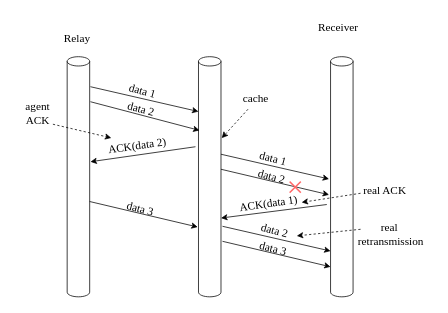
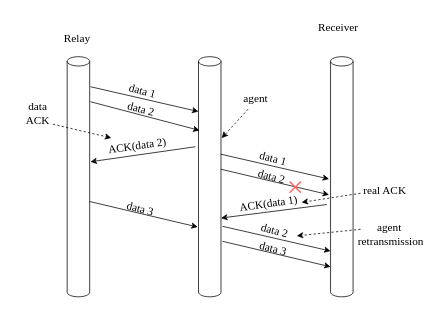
node "cache": label "cache" -> "agent"
node "agent ACK": label "agent ACK" -> "data ACK"
node "real retransmission": label "real retransmission" -> "agent retransmission"
